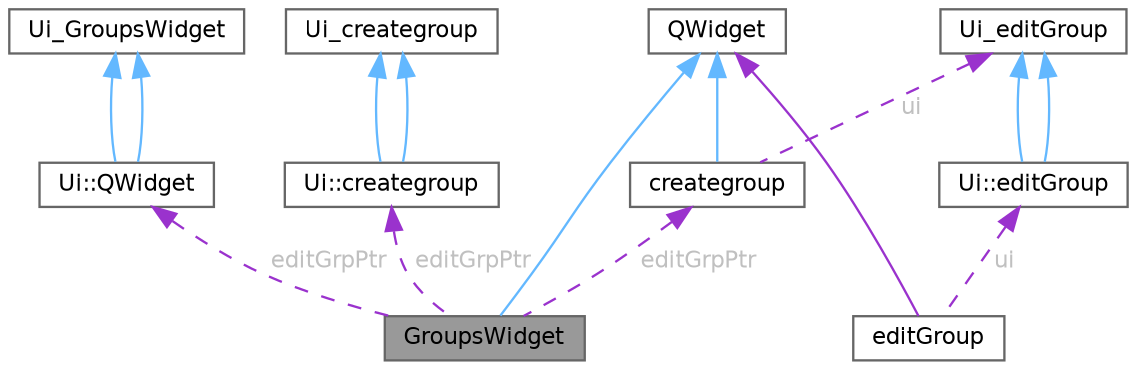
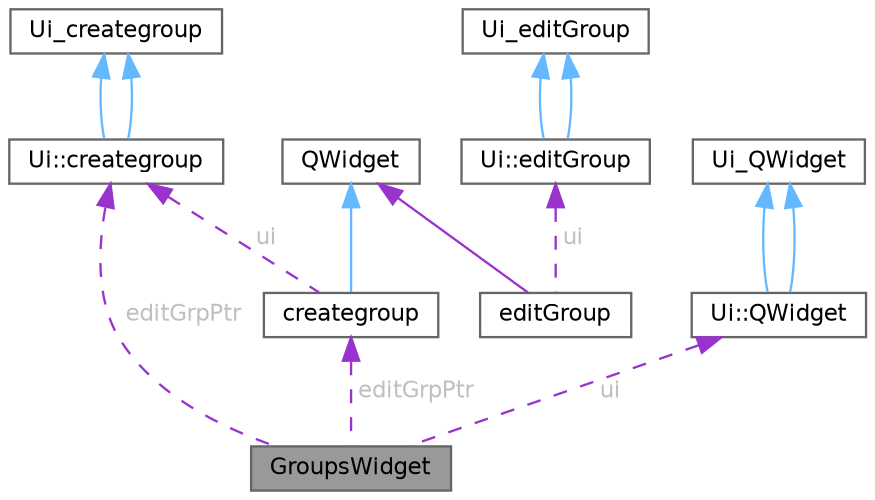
node "Ui_GroupsWidget": label "Ui_GroupsWidget" -> "Ui_QWidget"
edge "creategroup" -> "Ui_editGroup": now "creategroup" -> "Ui::creategroup"
edge "GroupsWidget" -> "QWidget": removed
edge "GroupsWidget" -> "Ui::QWidget": label " editGrpPtr" -> " ui"
